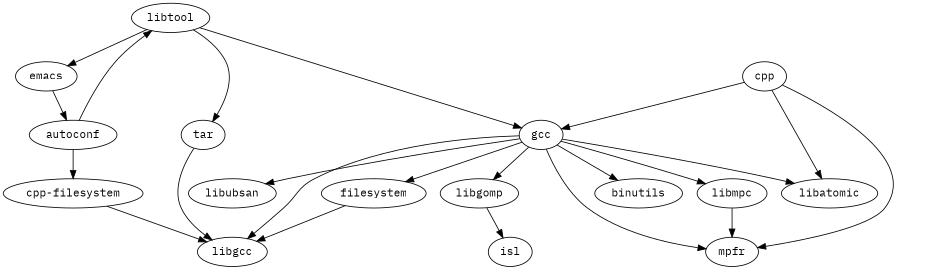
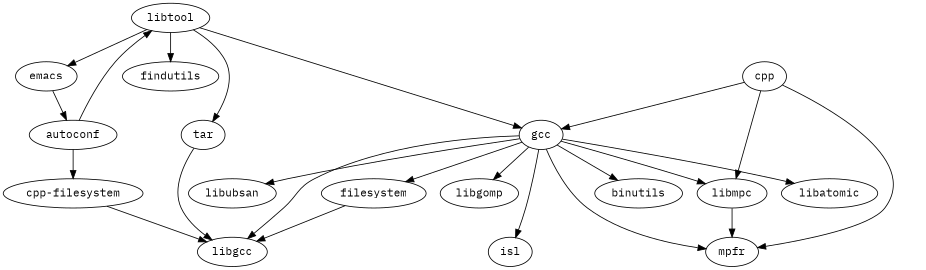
node "findutils": added
edge "cpp" -> "libatomic": now "cpp" -> "libmpc"
edge "libgomp" -> "isl": now "gcc" -> "isl"
